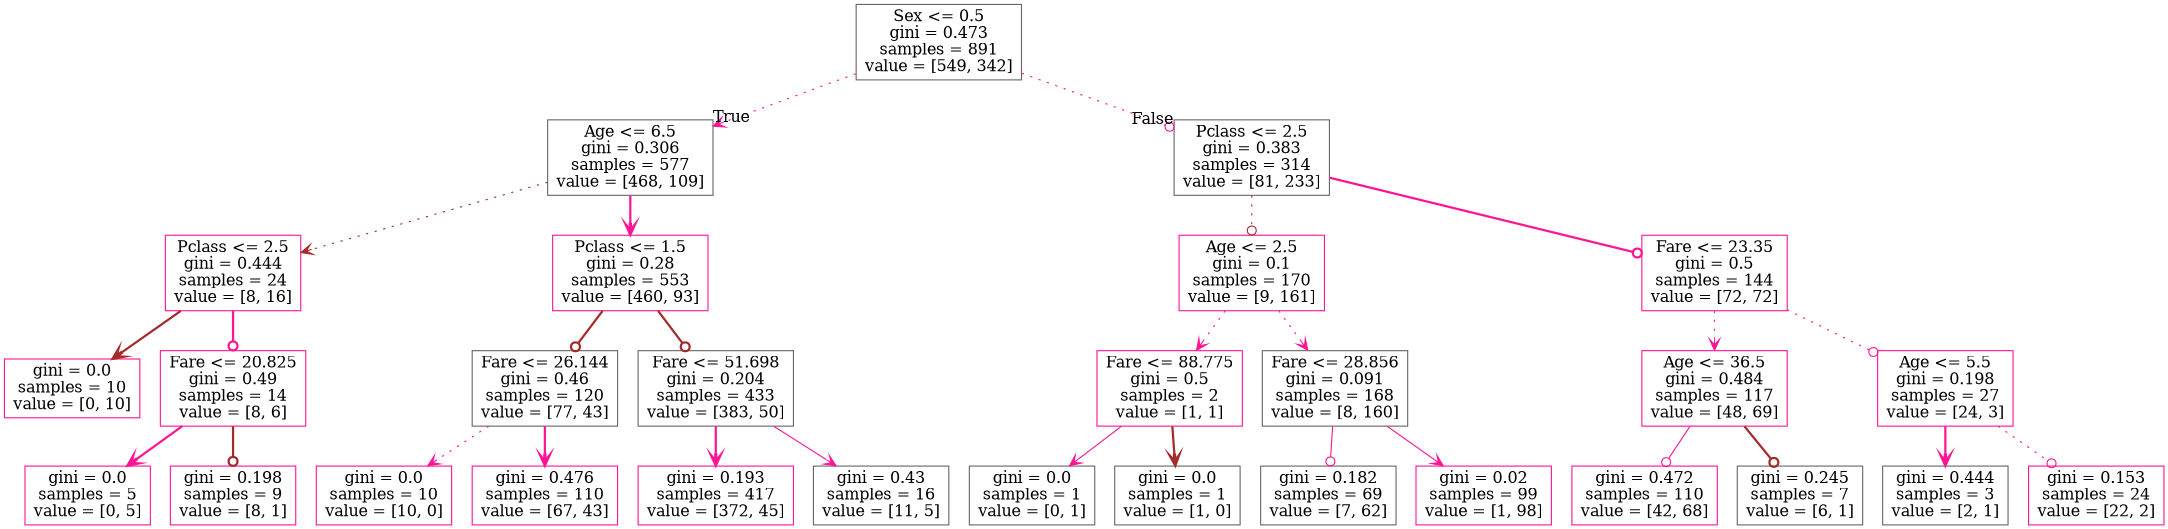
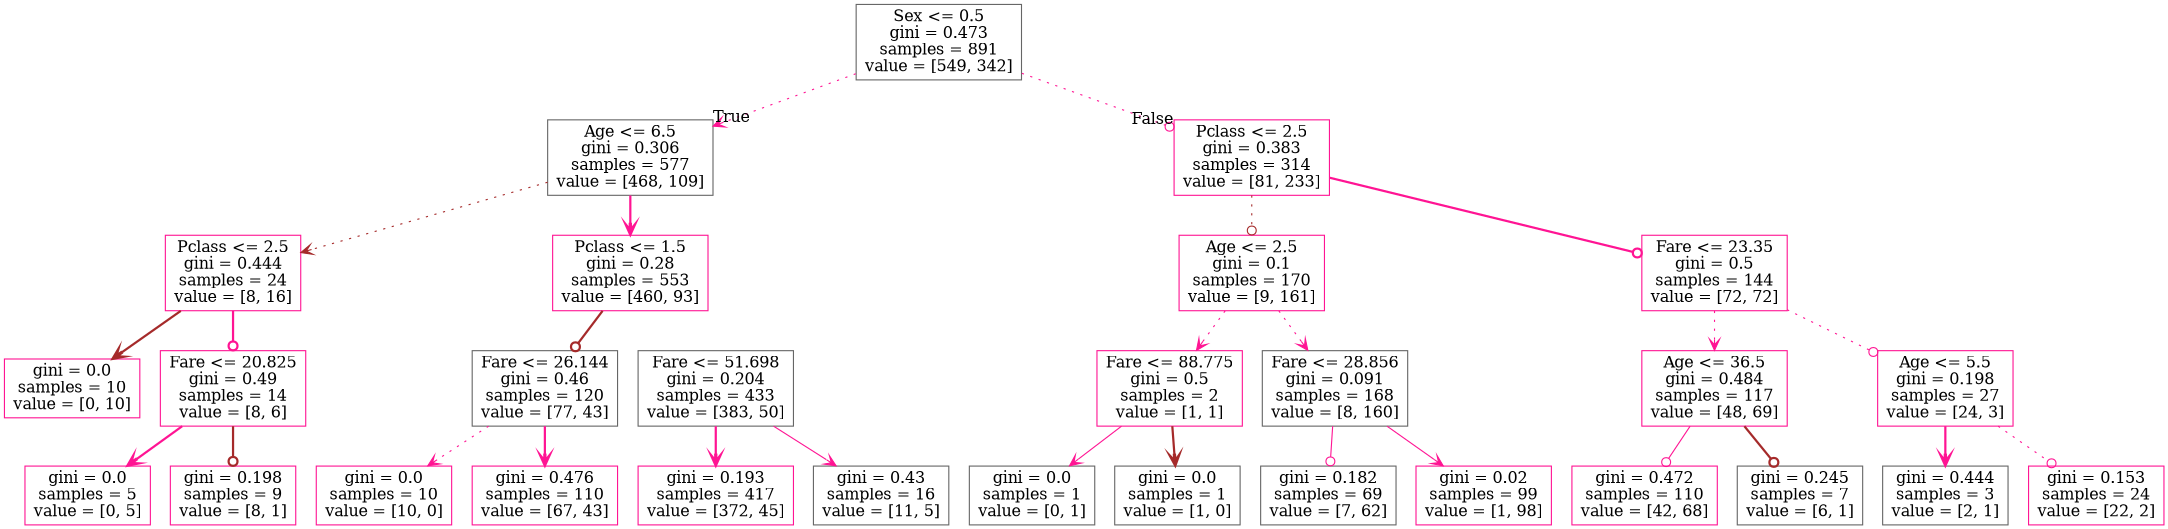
node "Pclass <= 2.5 gini = 0.383 samples = 314 value = [81, 233]": color gray40 -> deeppink
edge "Pclass <= 1.5 gini = 0.28 samples = 553 value = [460, 93]" -> "Fare <= 51.698 gini = 0.204 samples = 433 value = [383, 50]": removed
